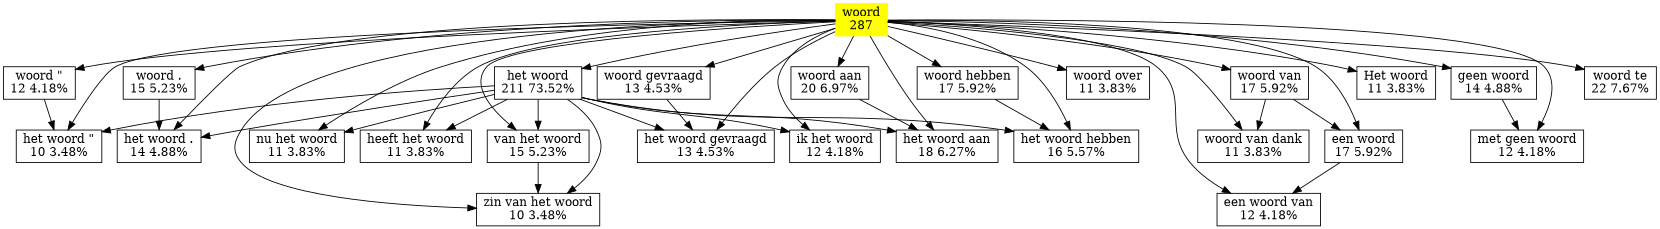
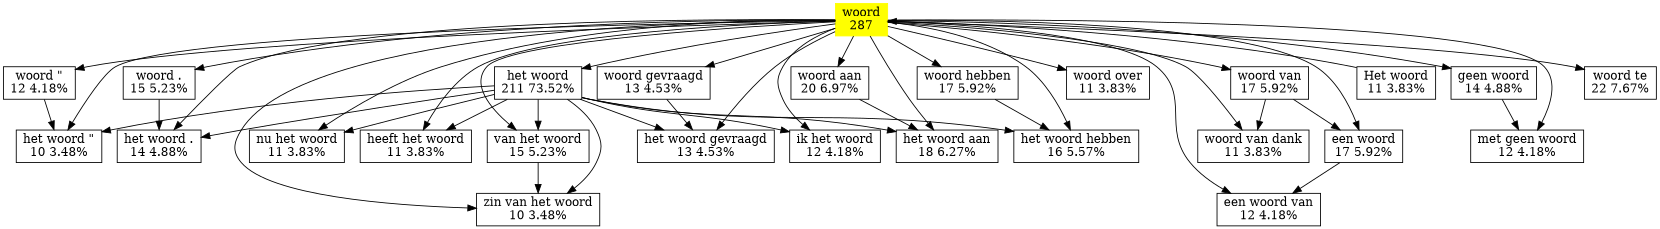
edge "woord 287" -> "Het woord 11 3.83%": reversed
